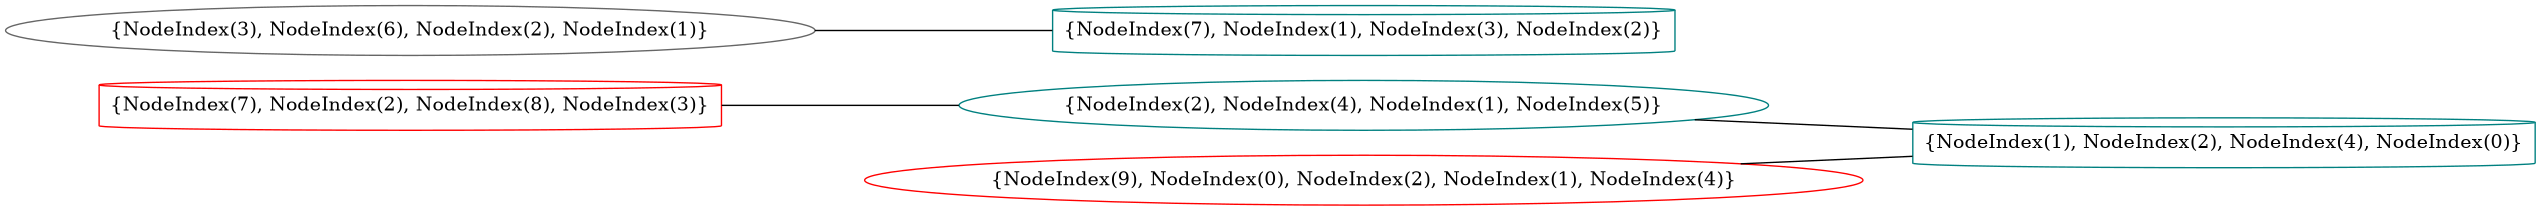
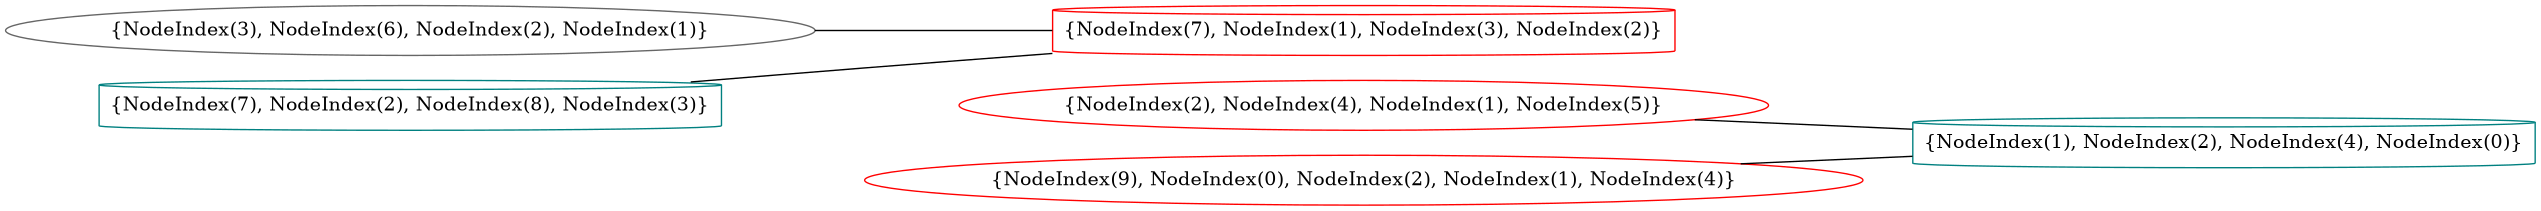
node "{NodeIndex(7), NodeIndex(1), NodeIndex(3), NodeIndex(2)}": color teal -> red
node "{NodeIndex(7), NodeIndex(2), NodeIndex(8), NodeIndex(3)}": color red -> teal
edge "{NodeIndex(7), NodeIndex(2), NodeIndex(8), NodeIndex(3)}" -- "{NodeIndex(2), NodeIndex(4), NodeIndex(1), NodeIndex(5)}": now "{NodeIndex(7), NodeIndex(2), NodeIndex(8), NodeIndex(3)}" -- "{NodeIndex(7), NodeIndex(1), NodeIndex(3), NodeIndex(2)}"
node "{NodeIndex(2), NodeIndex(4), NodeIndex(1), NodeIndex(5)}": color teal -> red
